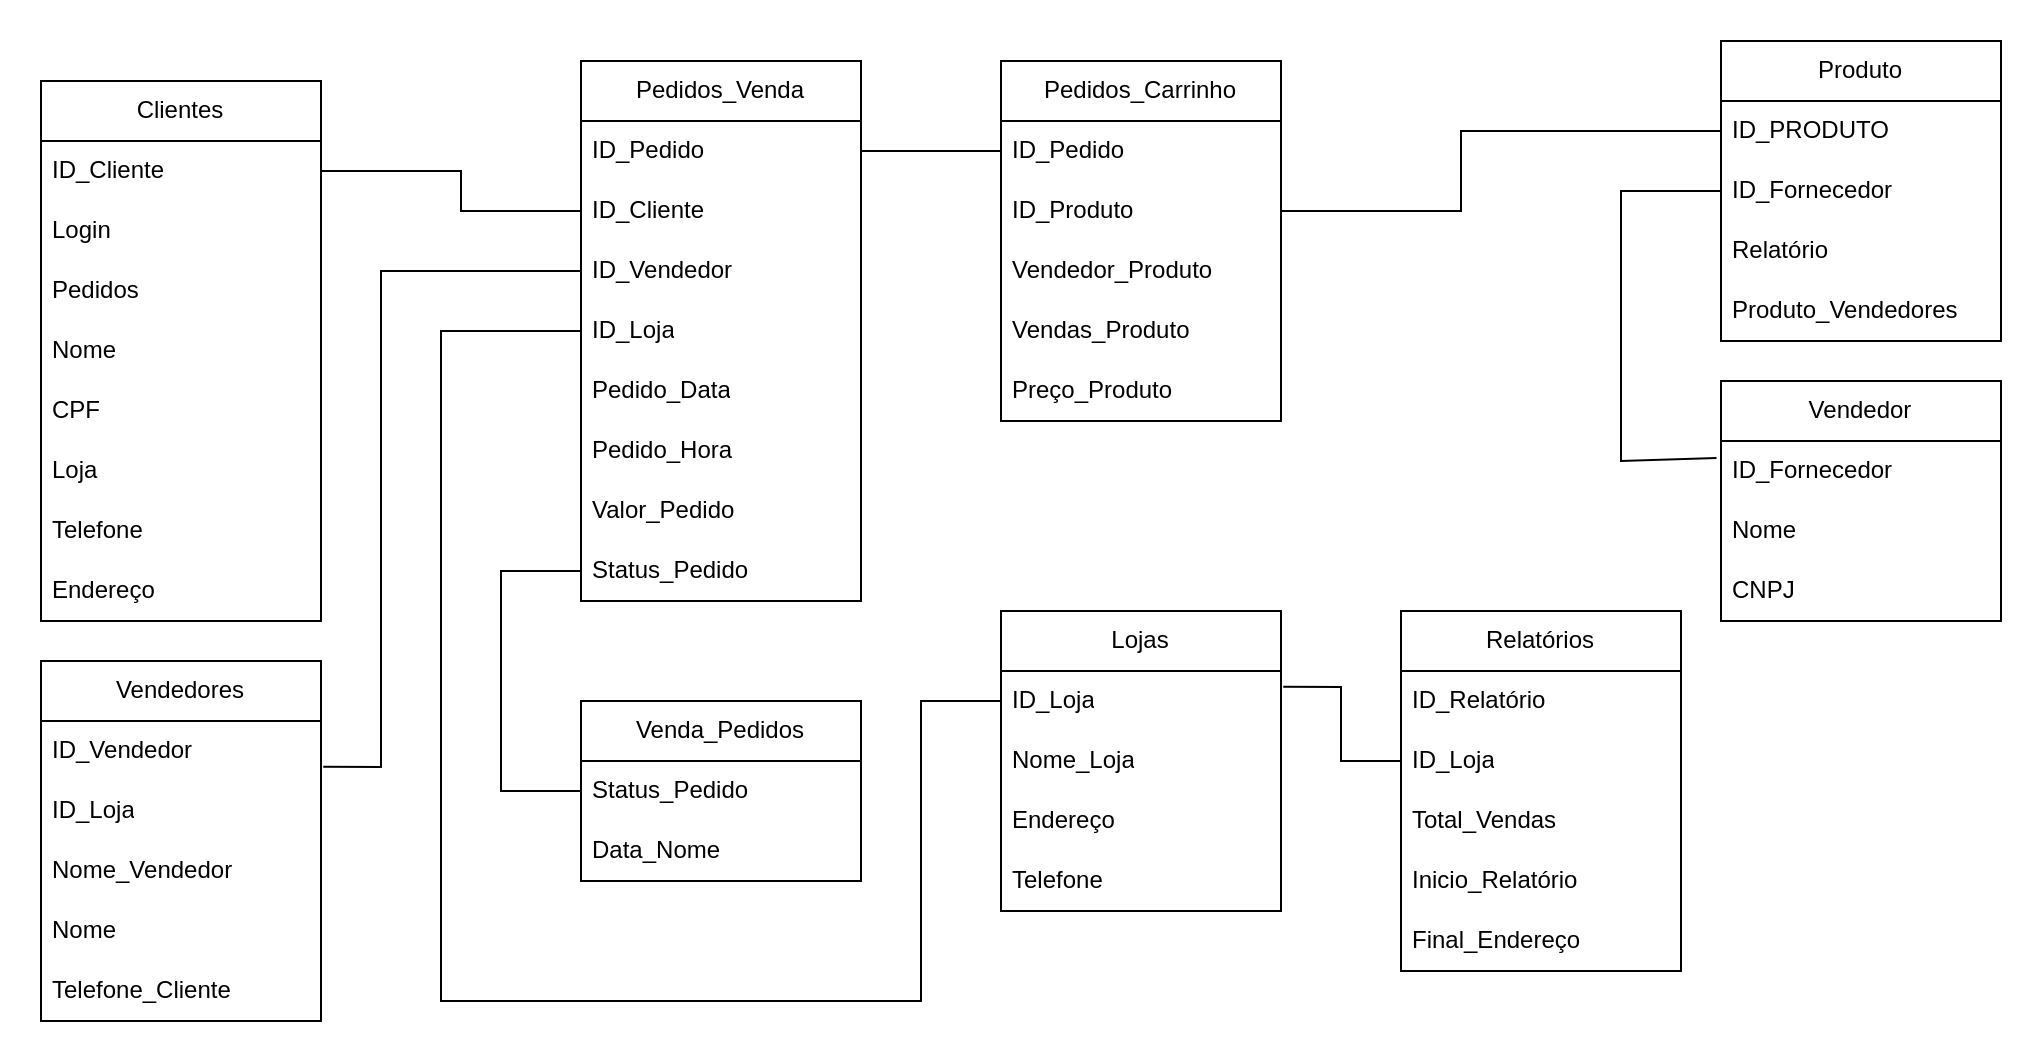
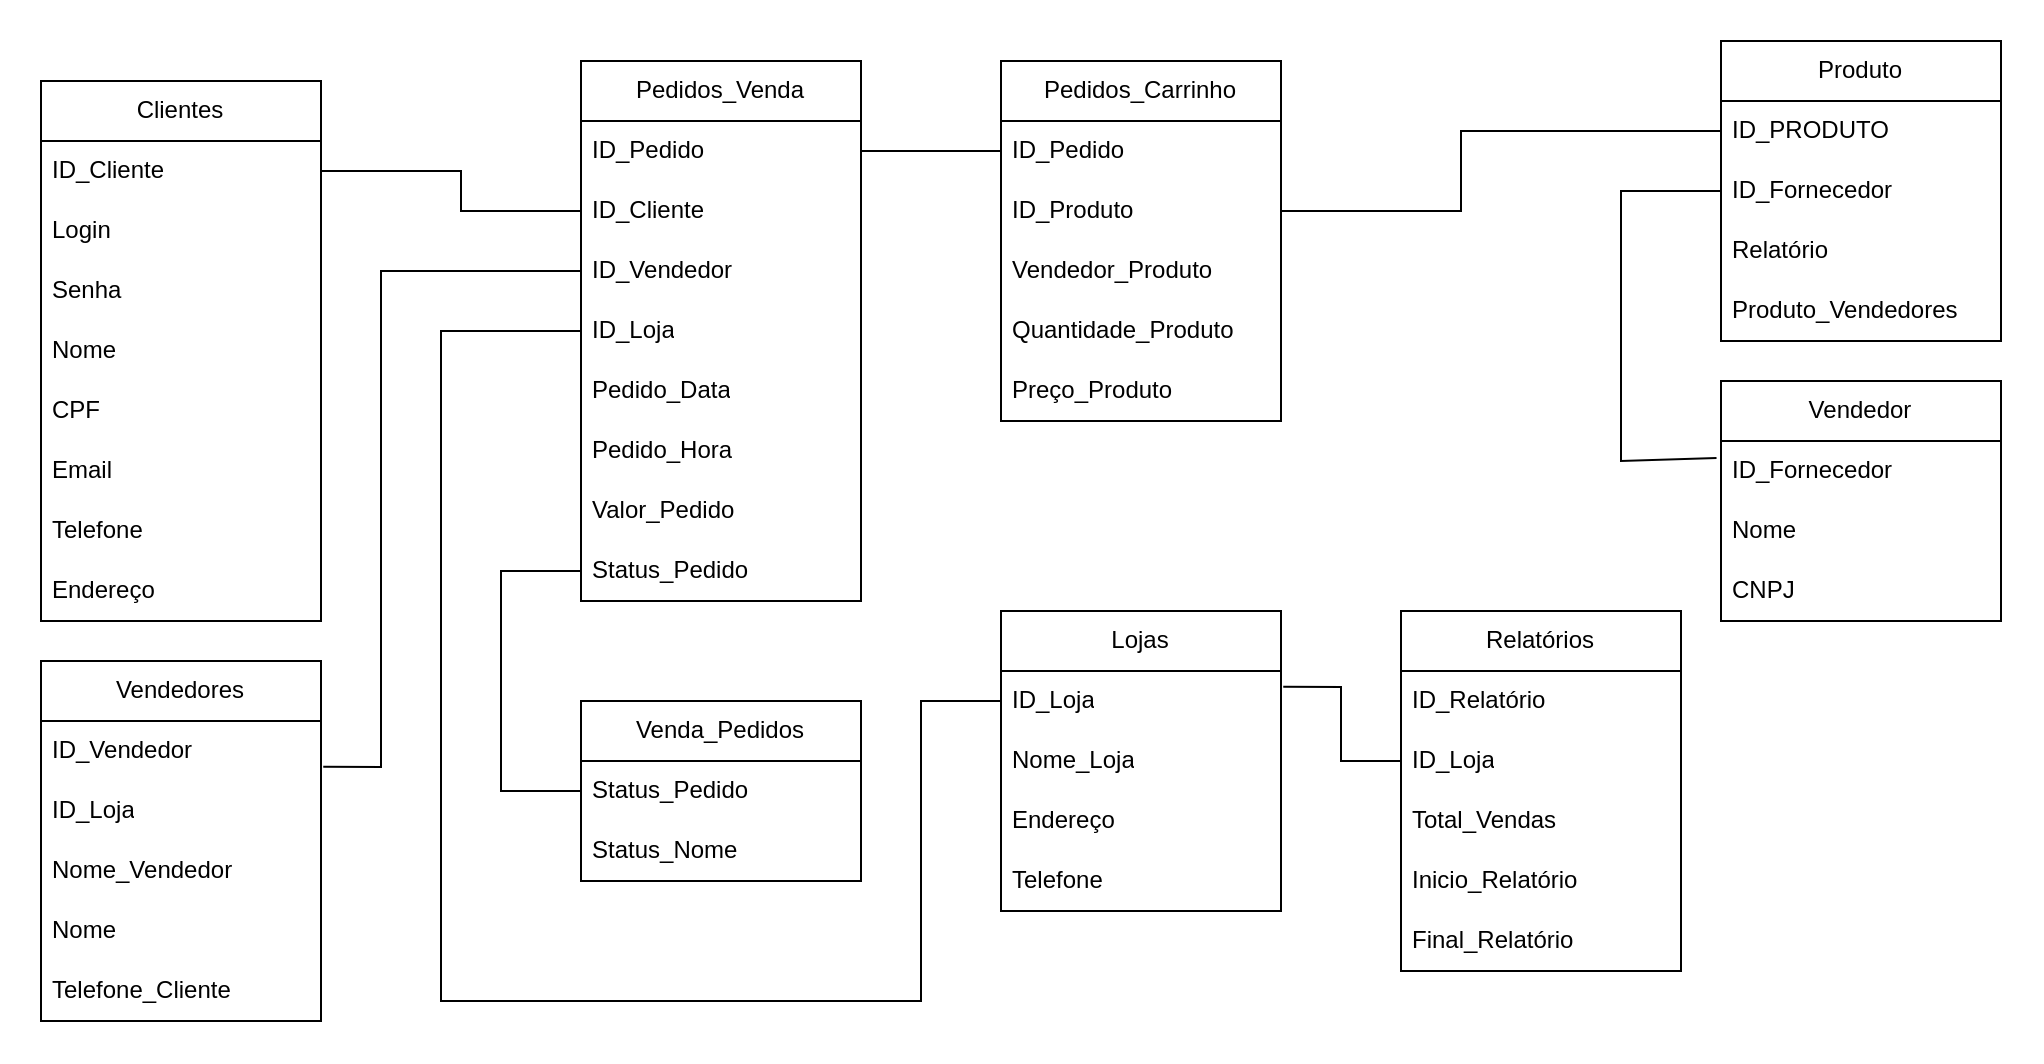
node "Pedidos": label "Pedidos" -> "Senha"
node "Vendas_Produto": label "Vendas_Produto" -> "Quantidade_Produto"
node "Loja": label "Loja" -> "Email"
node "Data_Nome": label "Data_Nome" -> "Status_Nome"
node "Final_Endereço": label "Final_Endereço" -> "Final_Relatório"
